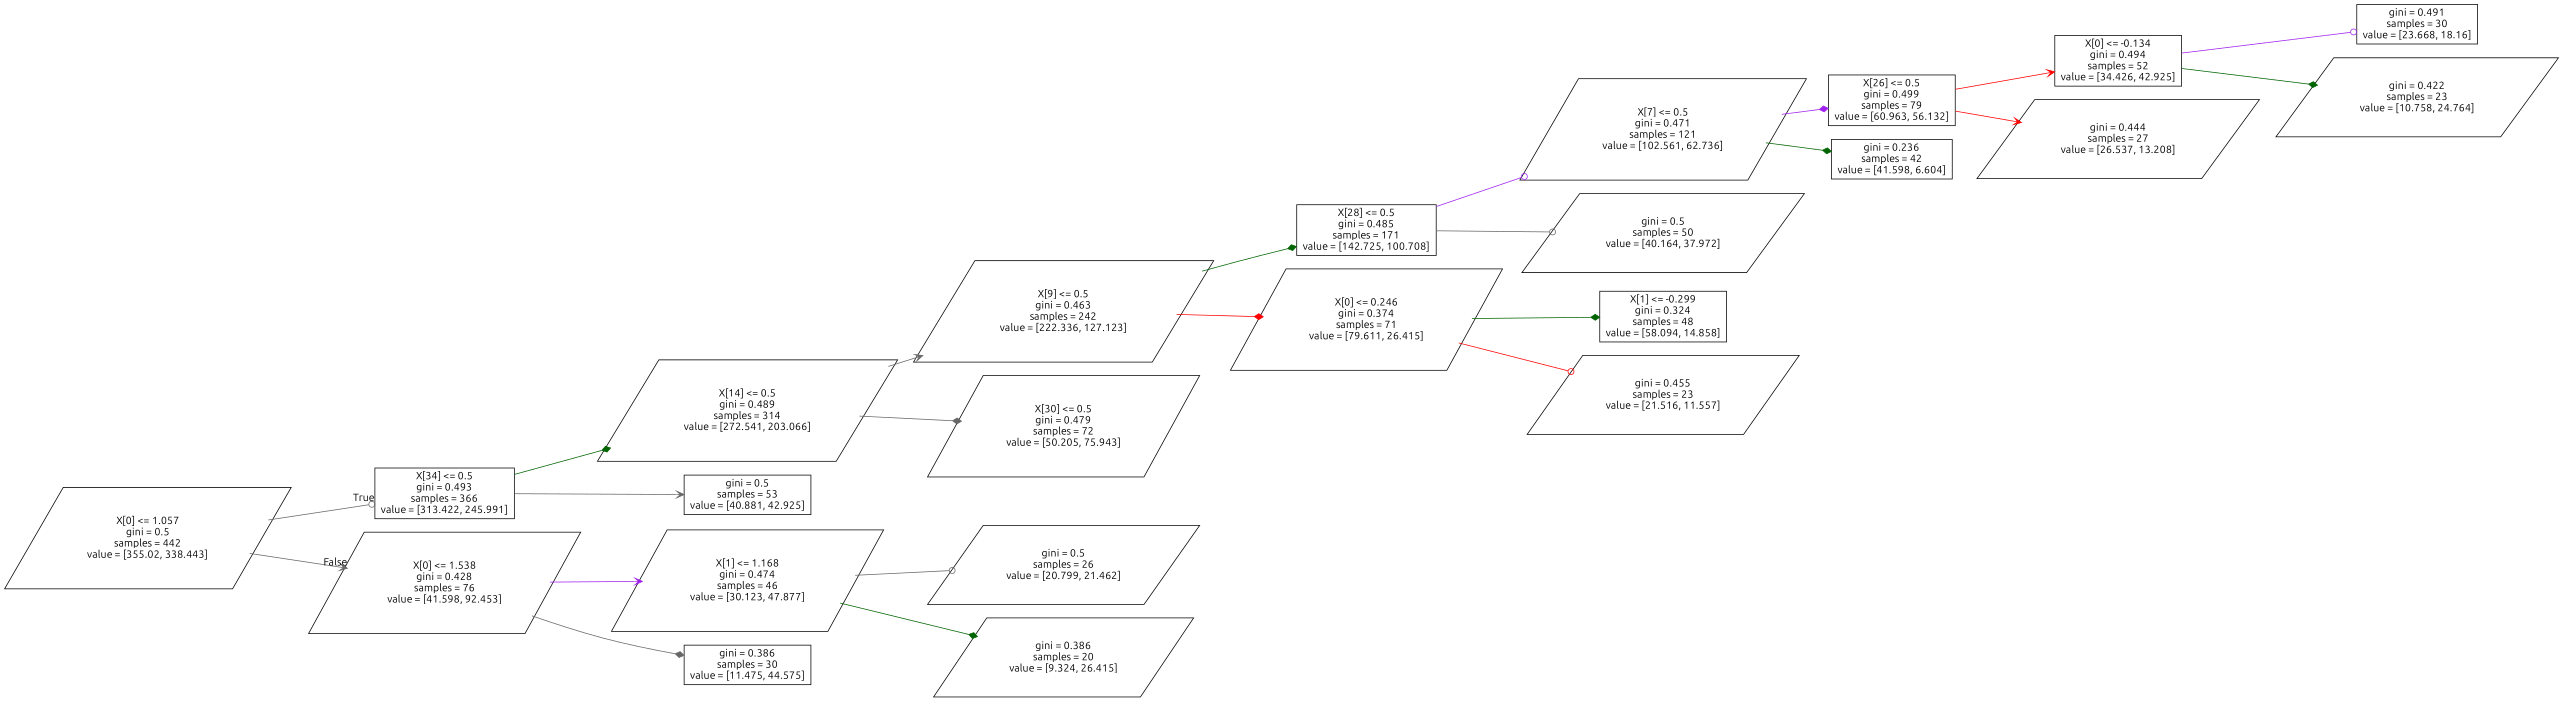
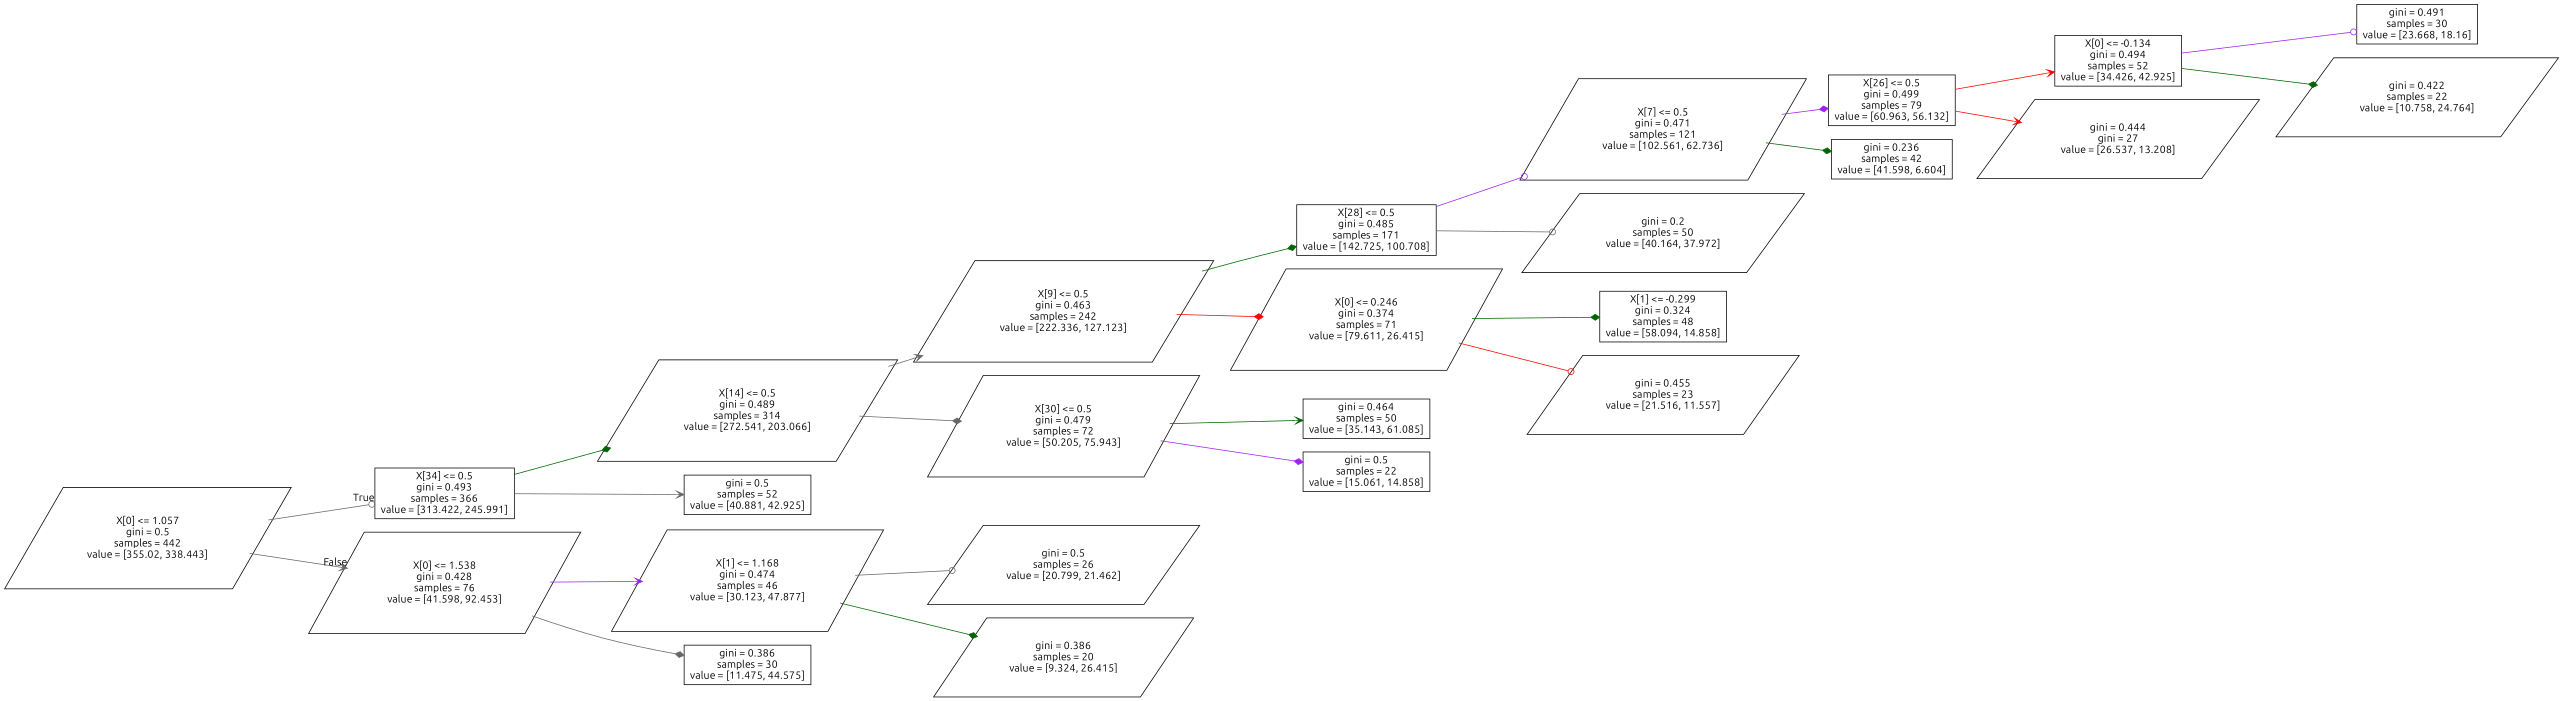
node "gini = 0.422 samples = 23 value = [10.758, 24.764]": label "gini = 0.422 samples = 23 value = [10.758, 24.764]" -> "gini = 0.422 samples = 22 value = [10.758, 24.764]"
node "gini = 0.444 samples = 27 value = [26.537, 13.208]": label "gini = 0.444 samples = 27 value = [26.537, 13.208]" -> "gini = 0.444 gini = 27 value = [26.537, 13.208]"
node "gini = 0.5 samples = 50 value = [40.164, 37.972]": label "gini = 0.5 samples = 50 value = [40.164, 37.972]" -> "gini = 0.2 samples = 50 value = [40.164, 37.972]"
node "gini = 0.464 samples = 50 value = [35.143, 61.085]": added
node "gini = 0.5 samples = 22 value = [15.061, 14.858]": added
node "gini = 0.5 samples = 53 value = [40.881, 42.925]": label "gini = 0.5 samples = 53 value = [40.881, 42.925]" -> "gini = 0.5 samples = 52 value = [40.881, 42.925]"
